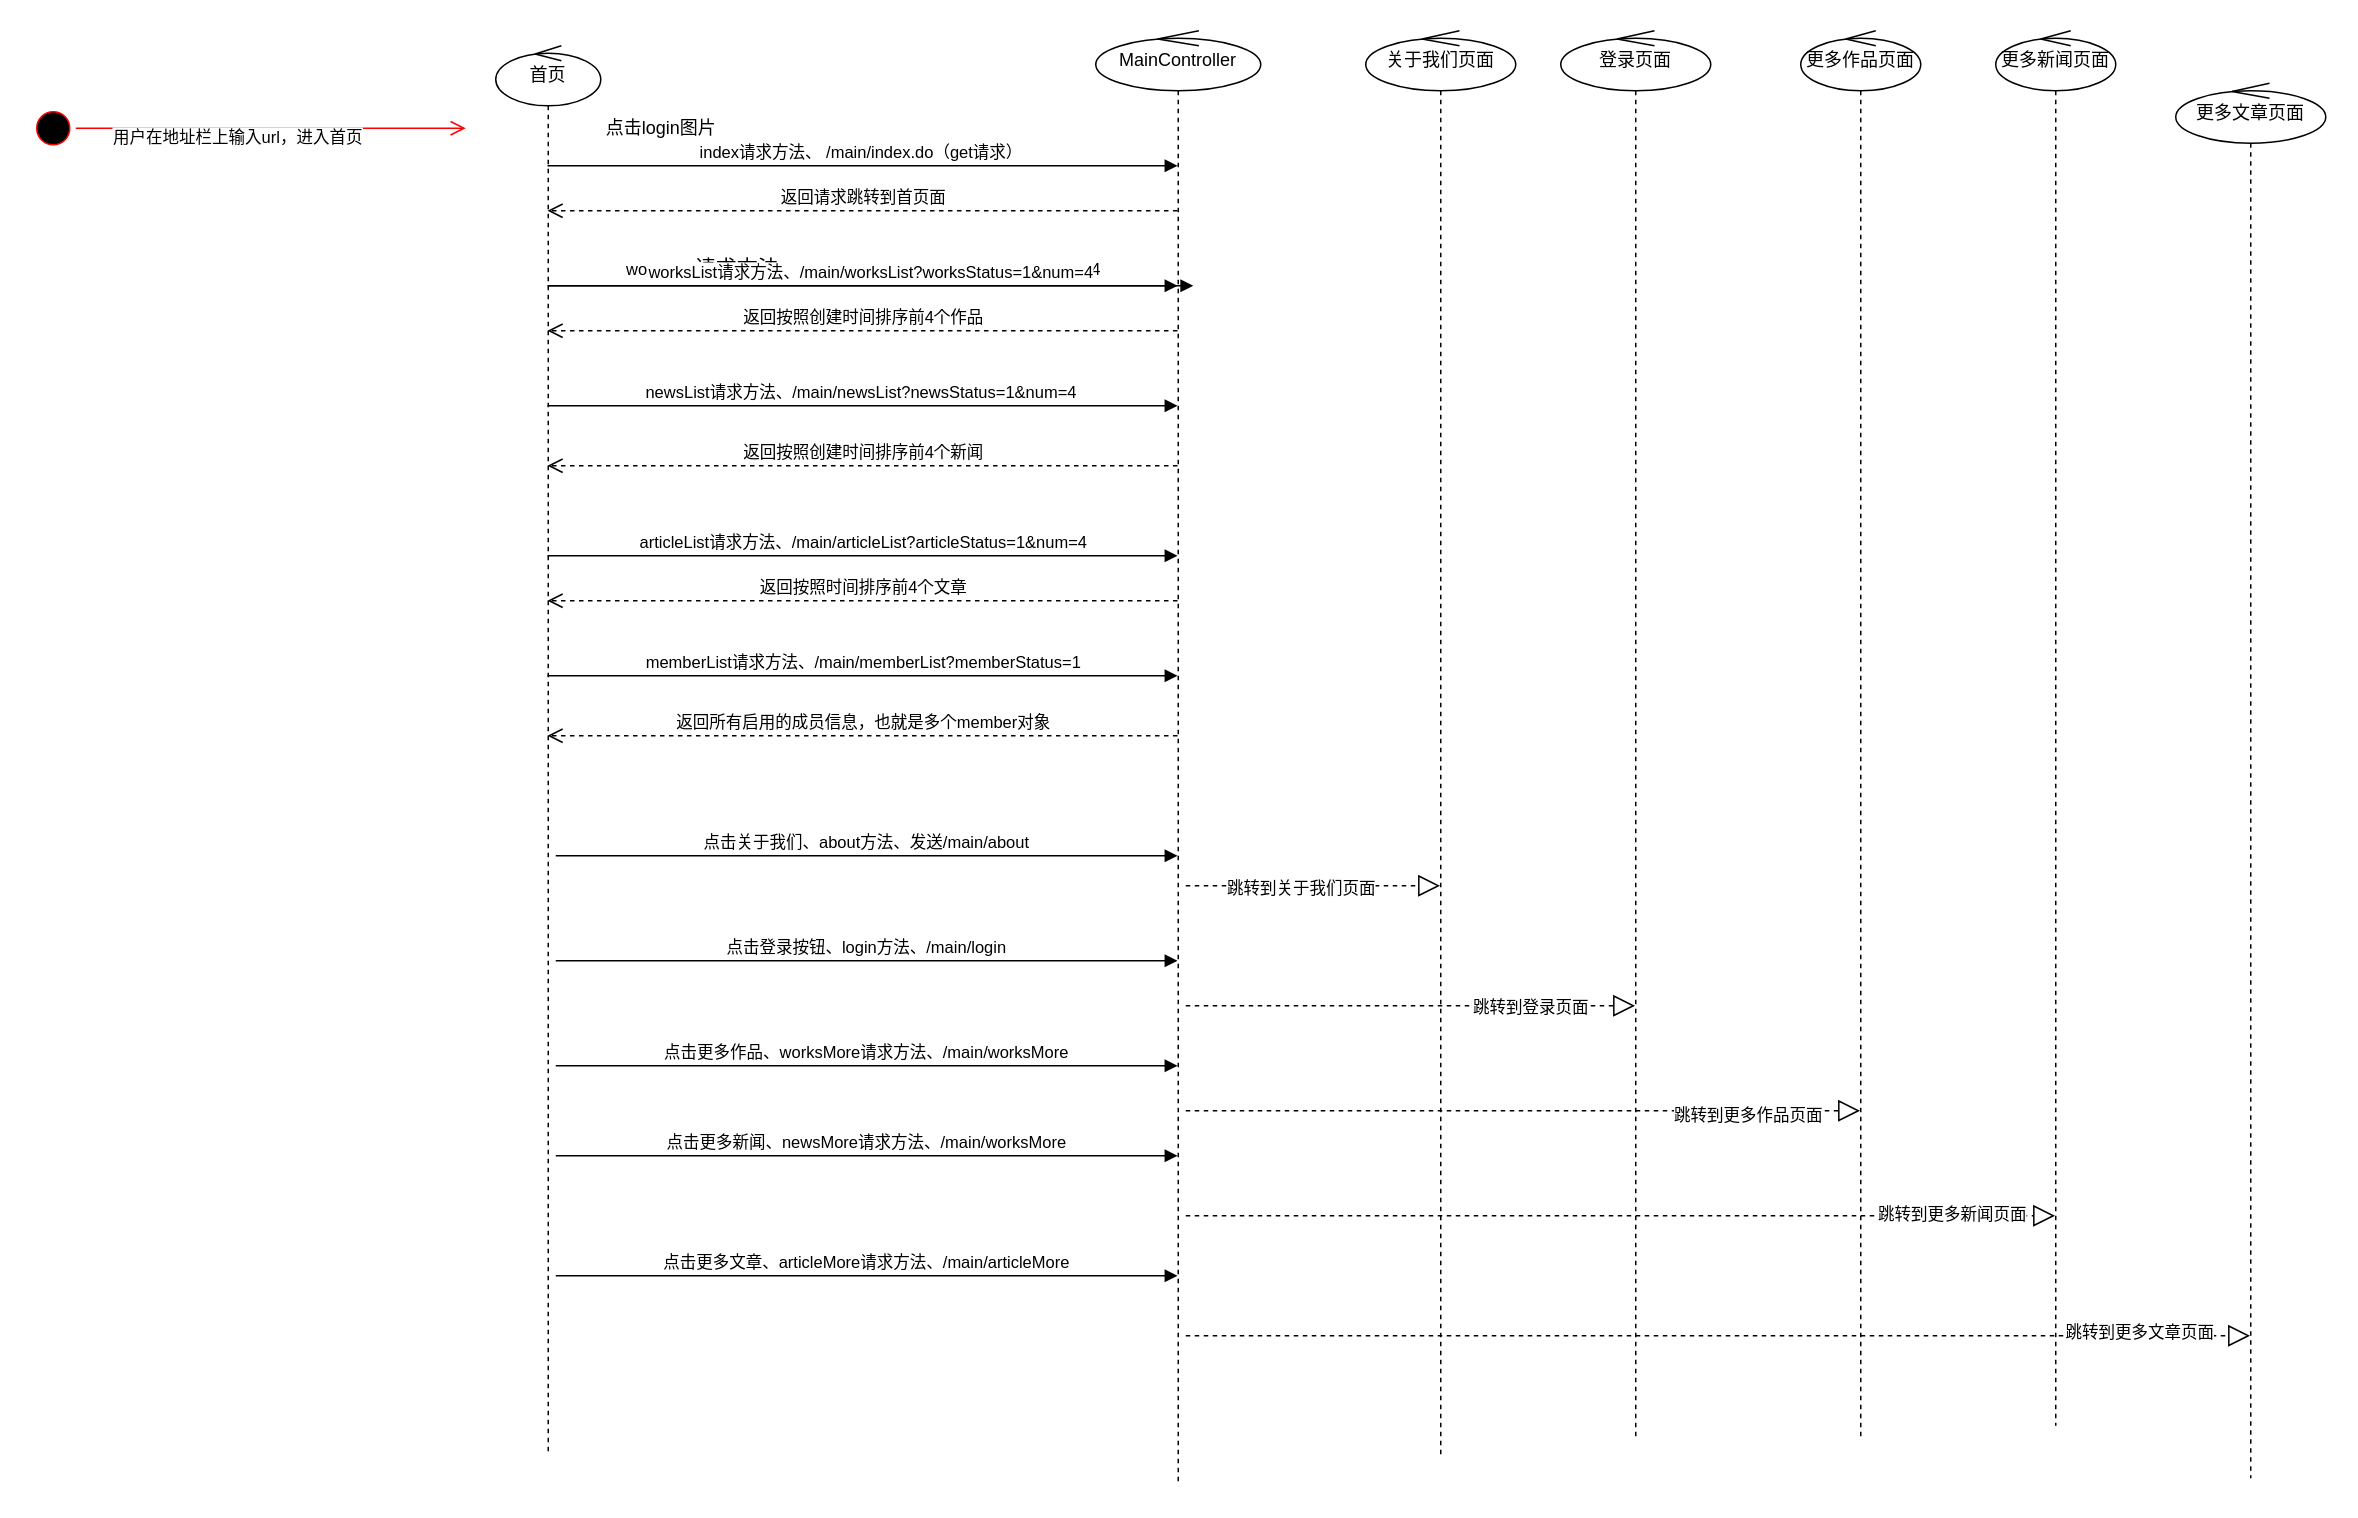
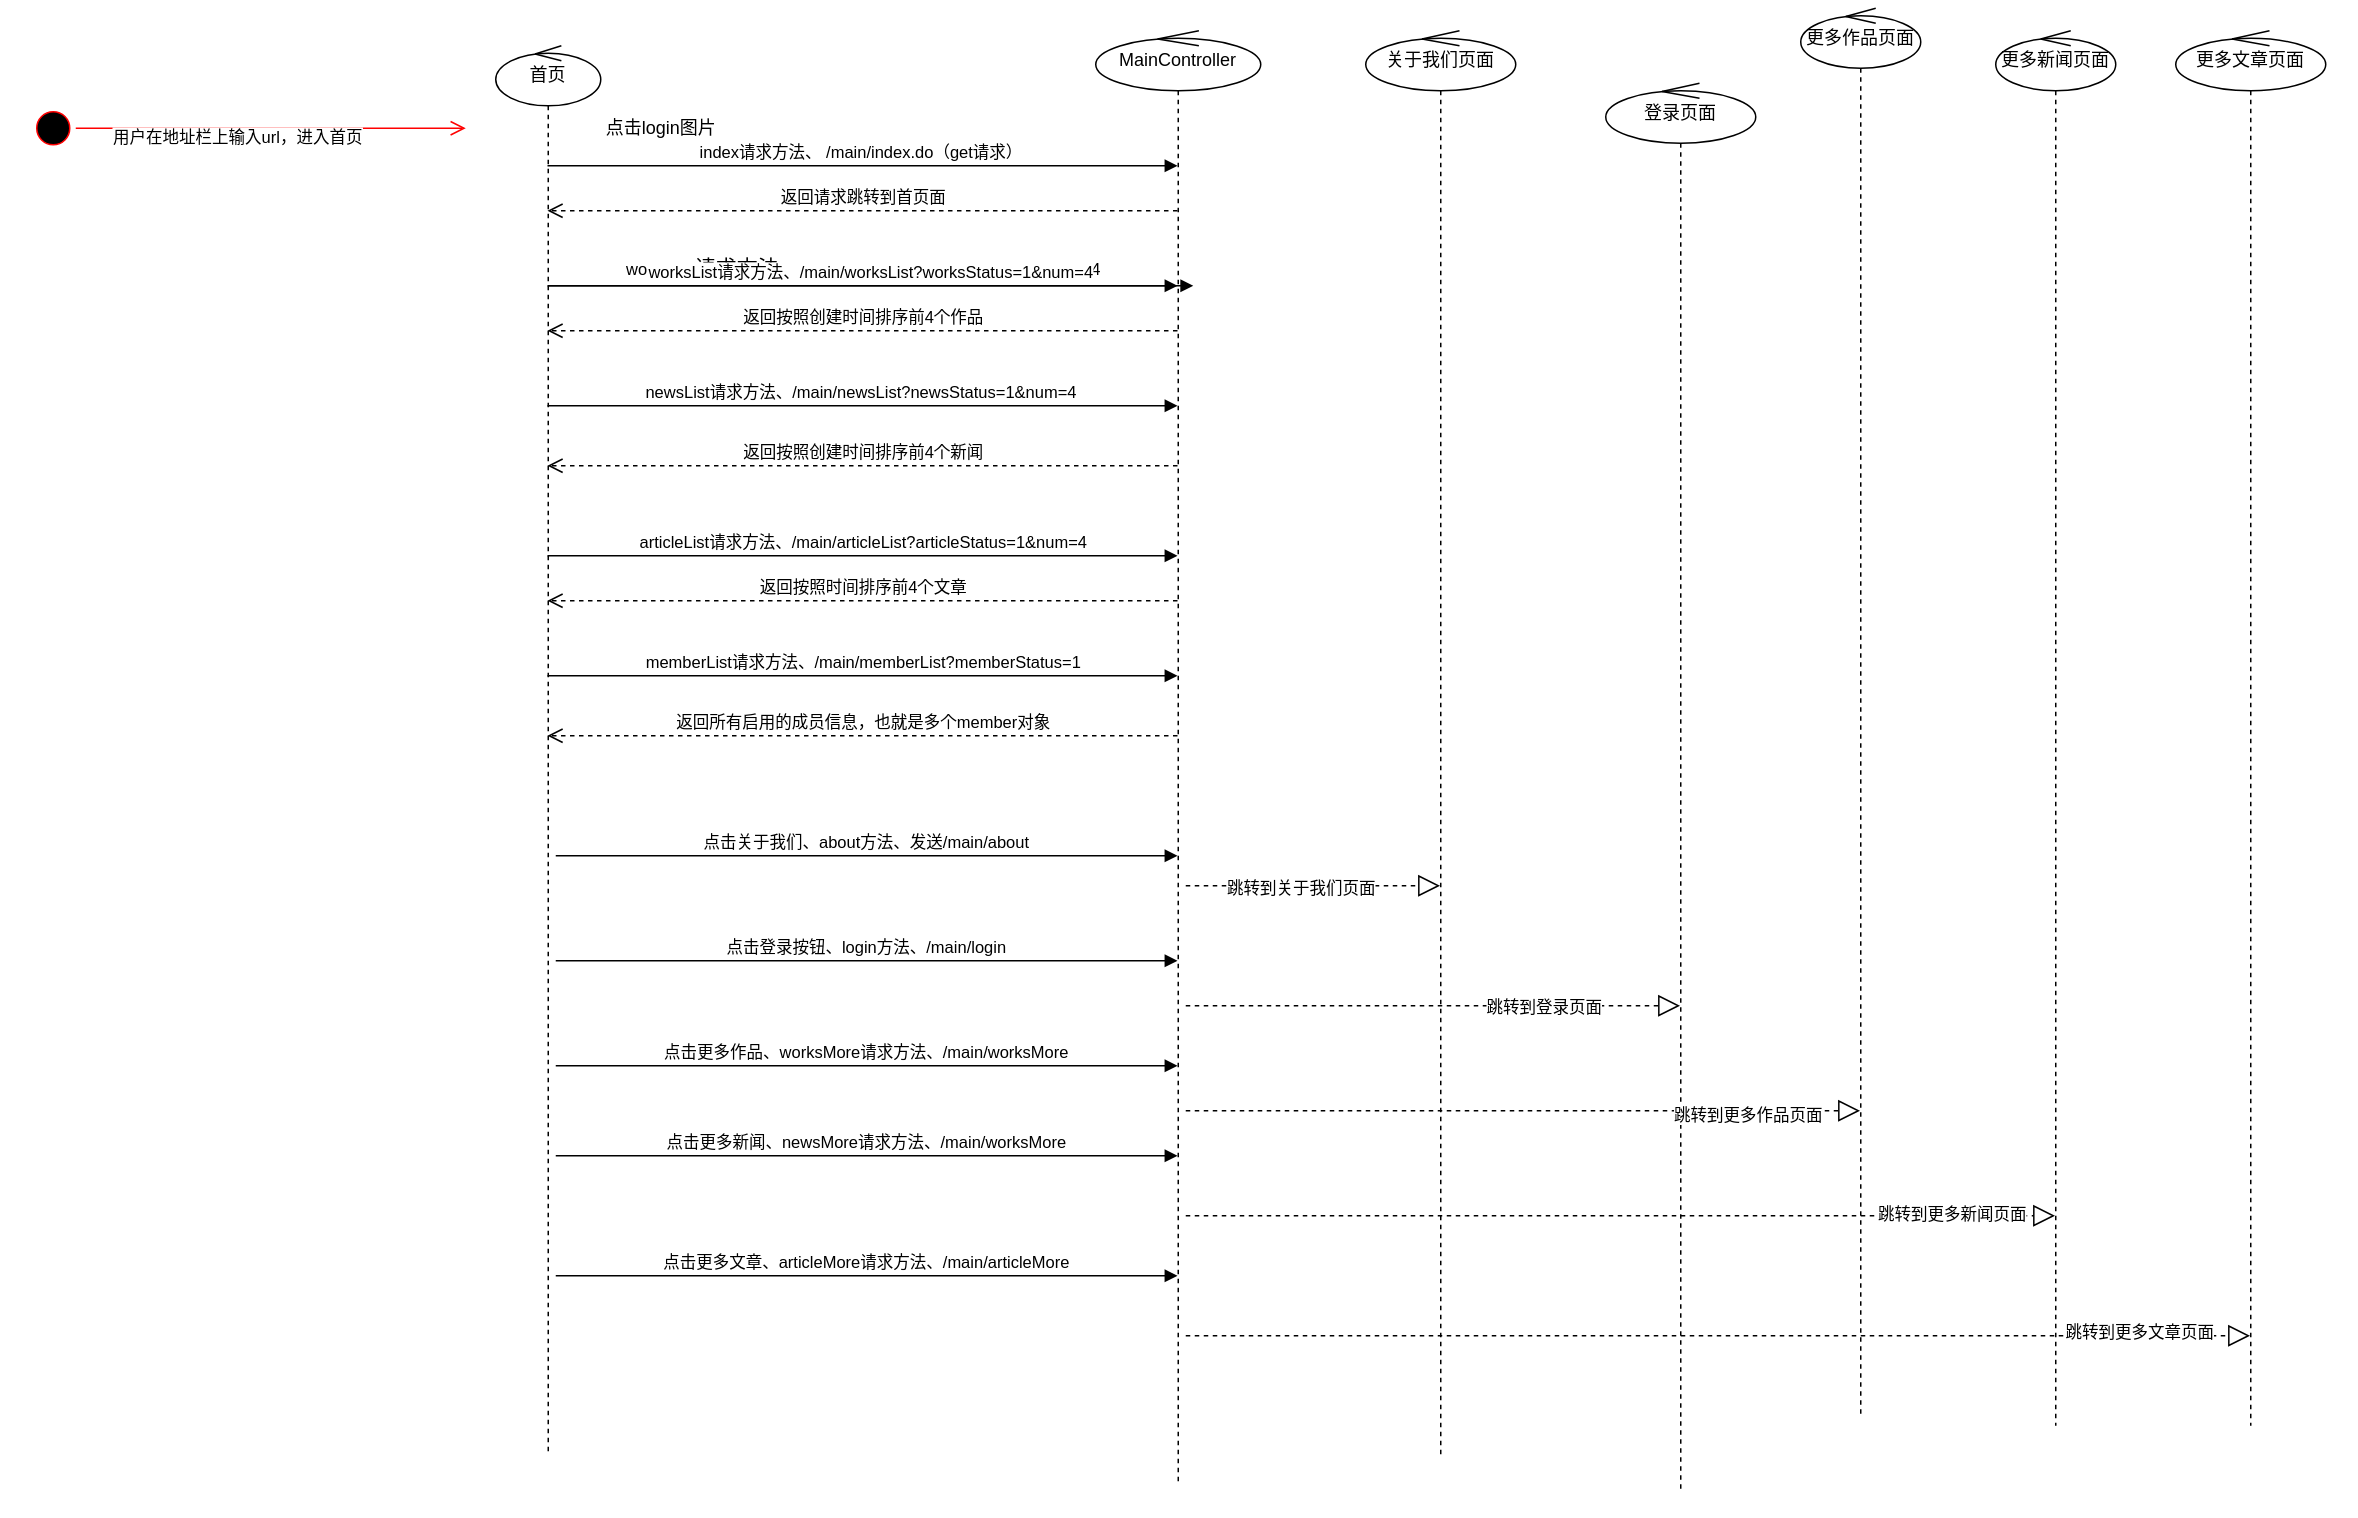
node "登录页面": moved (1636, 736) -> (1681, 788)
node "更多作品页面": moved (1861, 736) -> (1861, 713)
node "更多文章页面": moved (2251, 781) -> (2251, 728)
